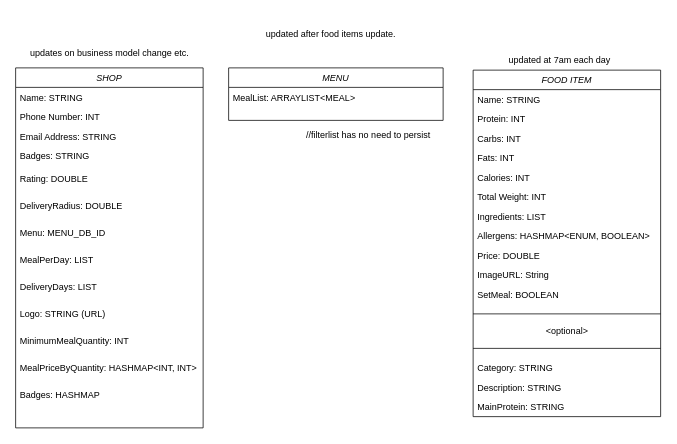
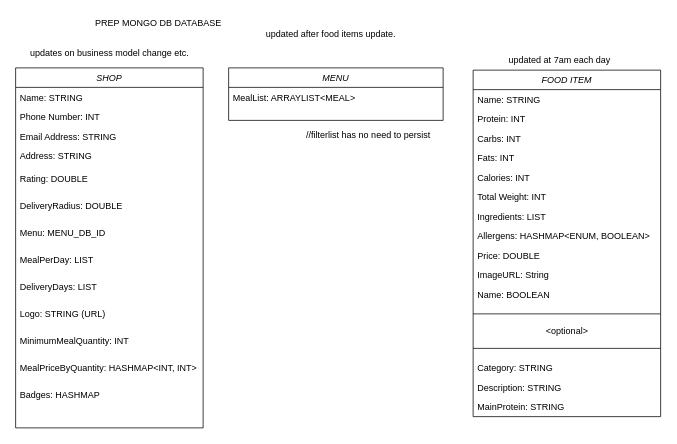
node "PREP MONGO DB DATABASE": added
node "Badges: STRING": label "Badges: STRING" -> "Address: STRING"
node "SetMeal: BOOLEAN": label "SetMeal: BOOLEAN" -> "Name: BOOLEAN"
